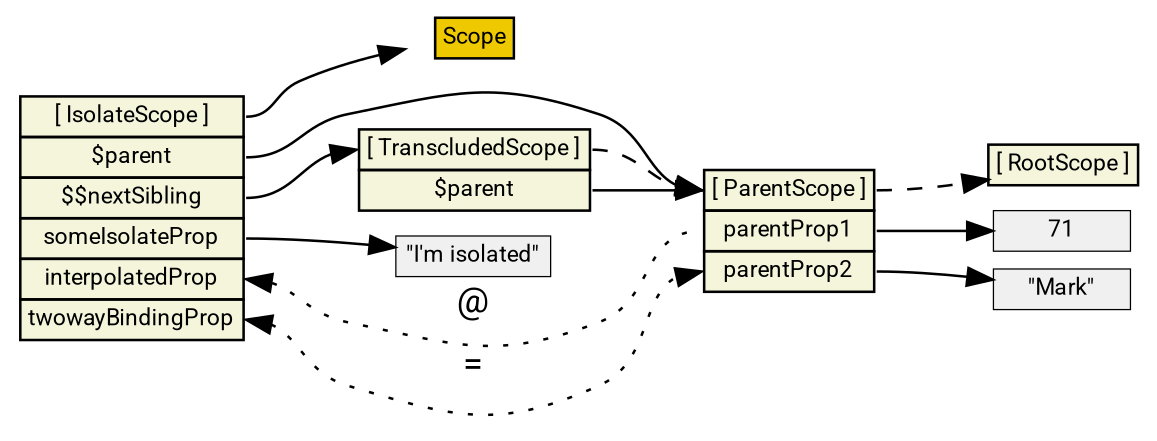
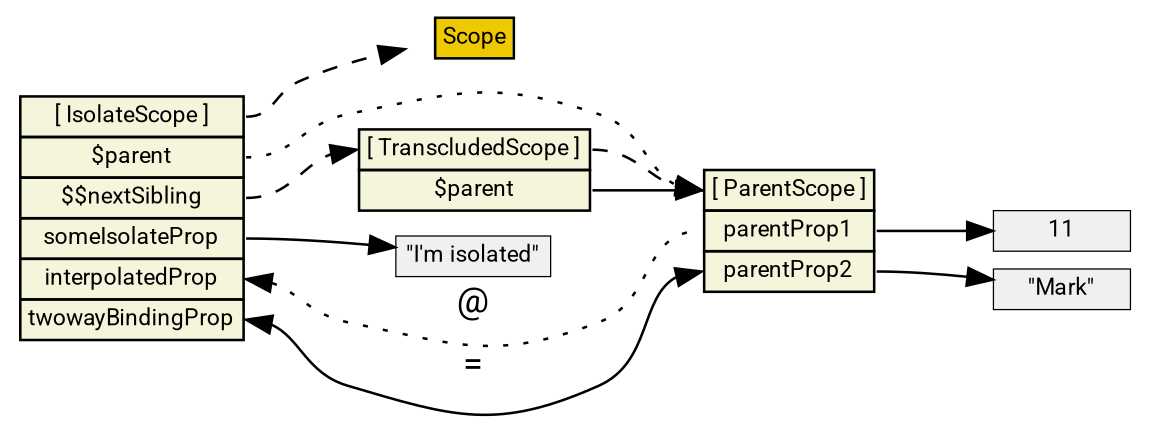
edge "[ IsolateScope ]" -> "Scope": style solid -> dashed
edge "[ IsolateScope ]" -> "[ ParentScope ]": style solid -> dotted
node "[ RootScope ]": removed
edge "[ IsolateScope ]" -> "[ TranscludedScope ]": style solid -> dashed
node "71": label "71" -> "11"
edge "[ IsolateScope ]" -- "[ ParentScope ]": style dotted -> solid
